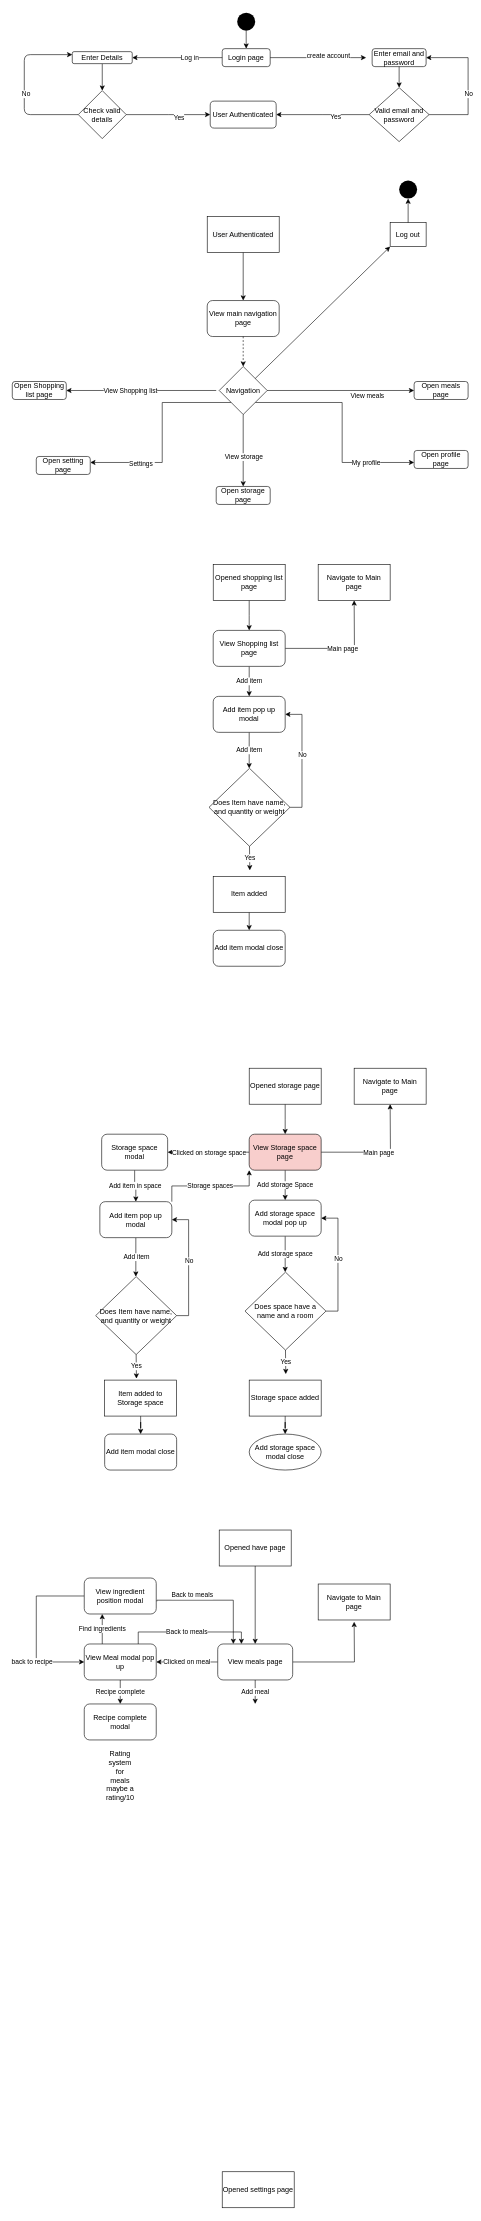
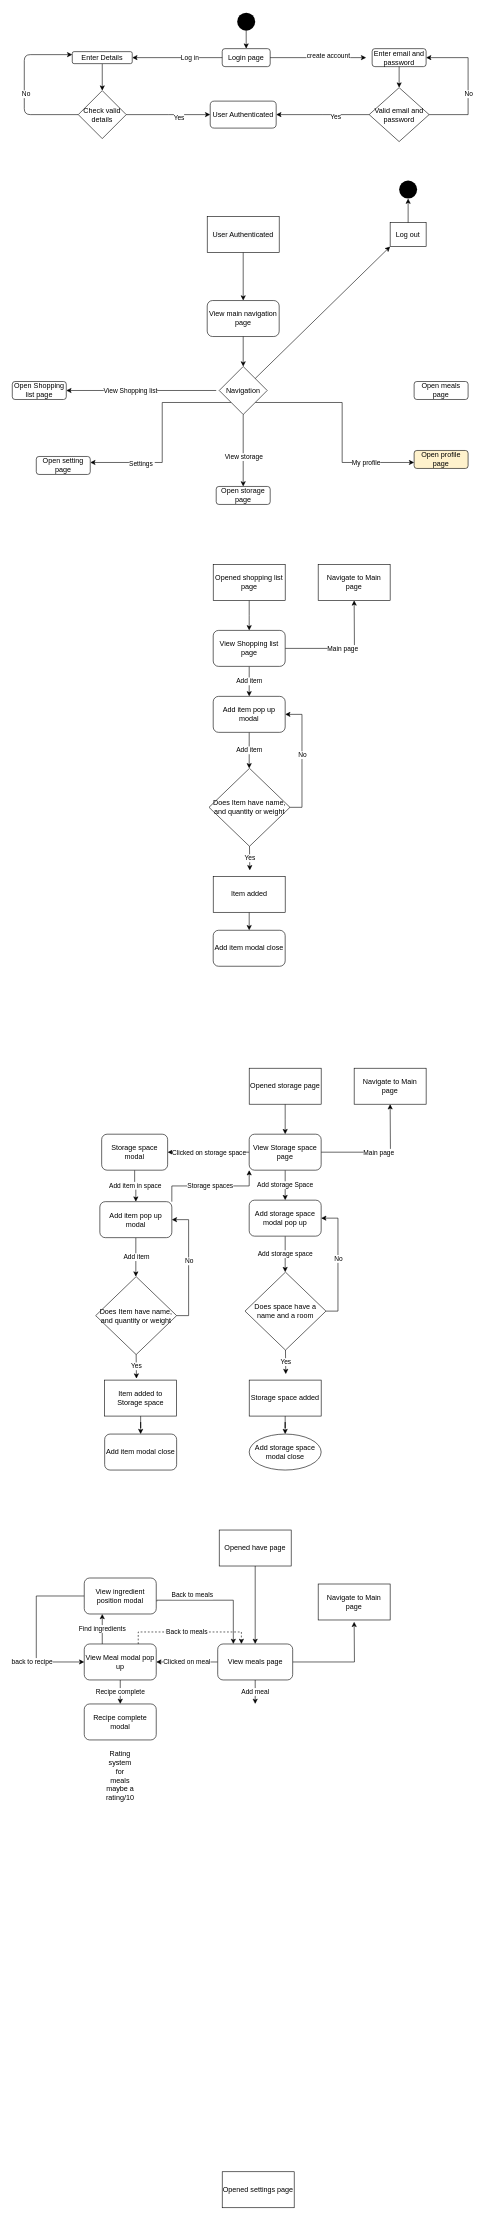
edge "View main navigation page" -> "Navigation": style dashed -> solid
edge "Navigation" -> "Open meals page": removed, label "View meals"
node "Open profile page": fillcolor #ffffff -> #fff2cc
node "View Storage space page": fillcolor #f8cecc -> #ffffff
edge "View Meal modal pop up" -> "View meals page": style solid -> dashed
